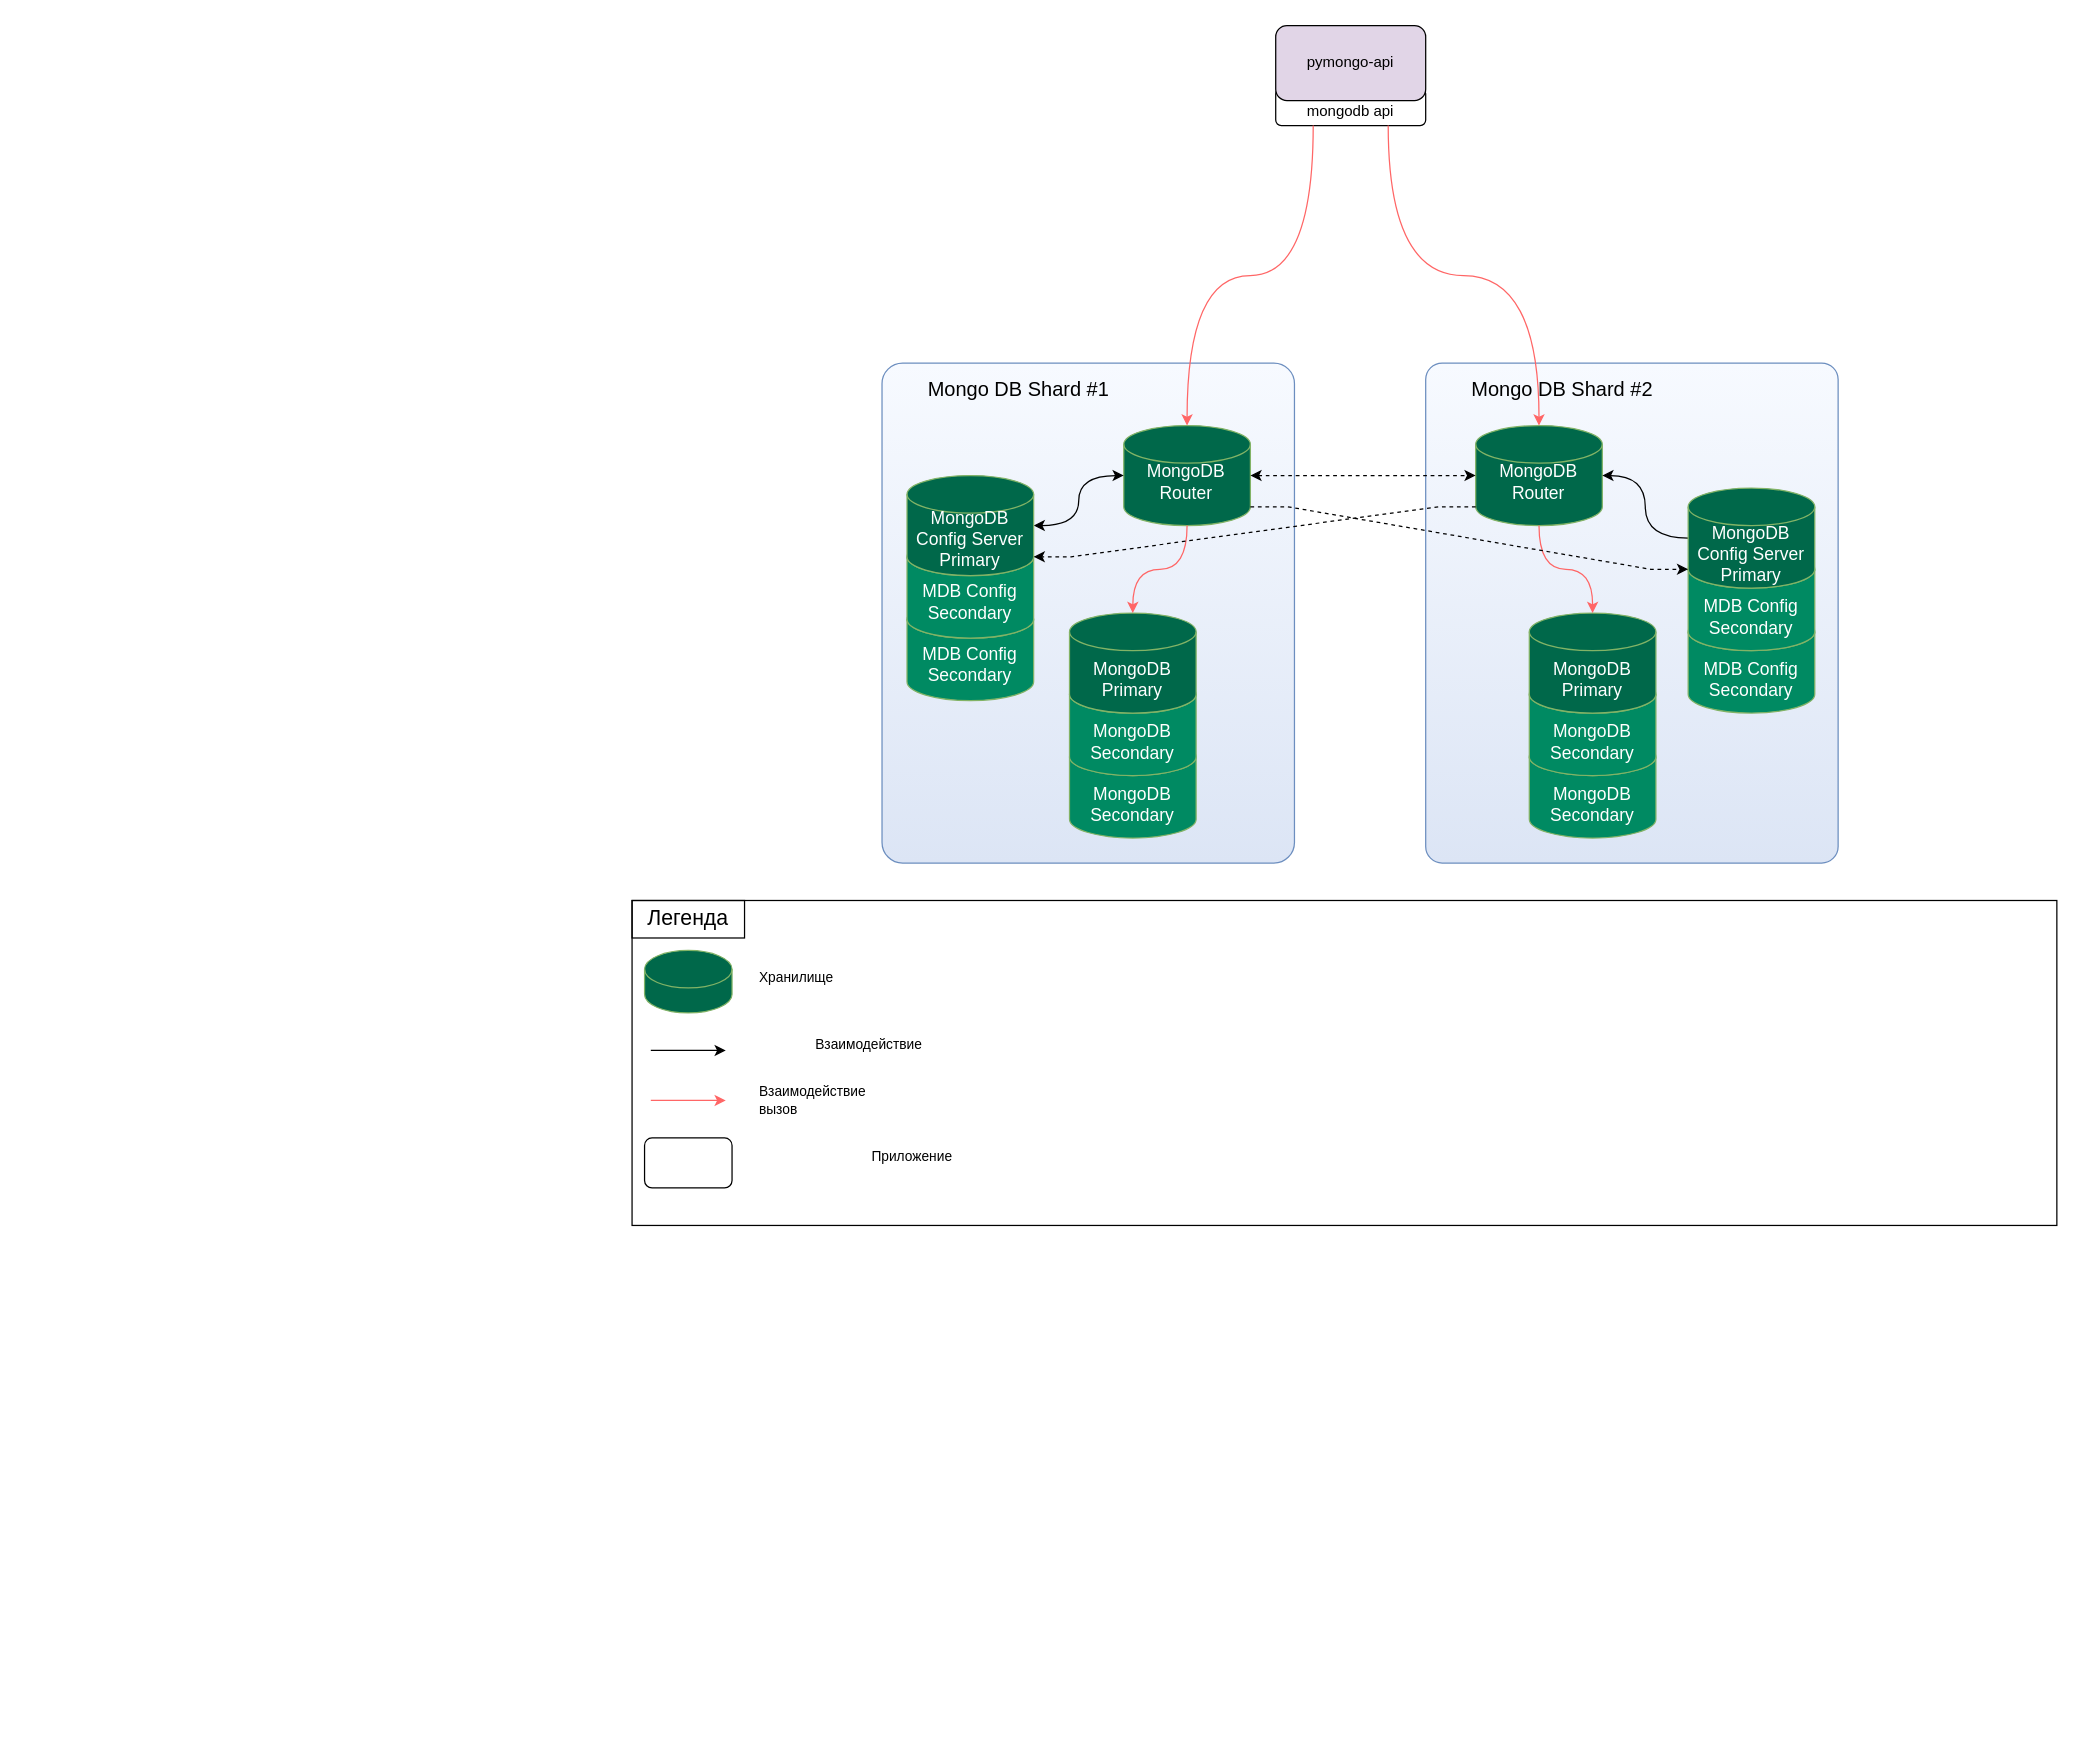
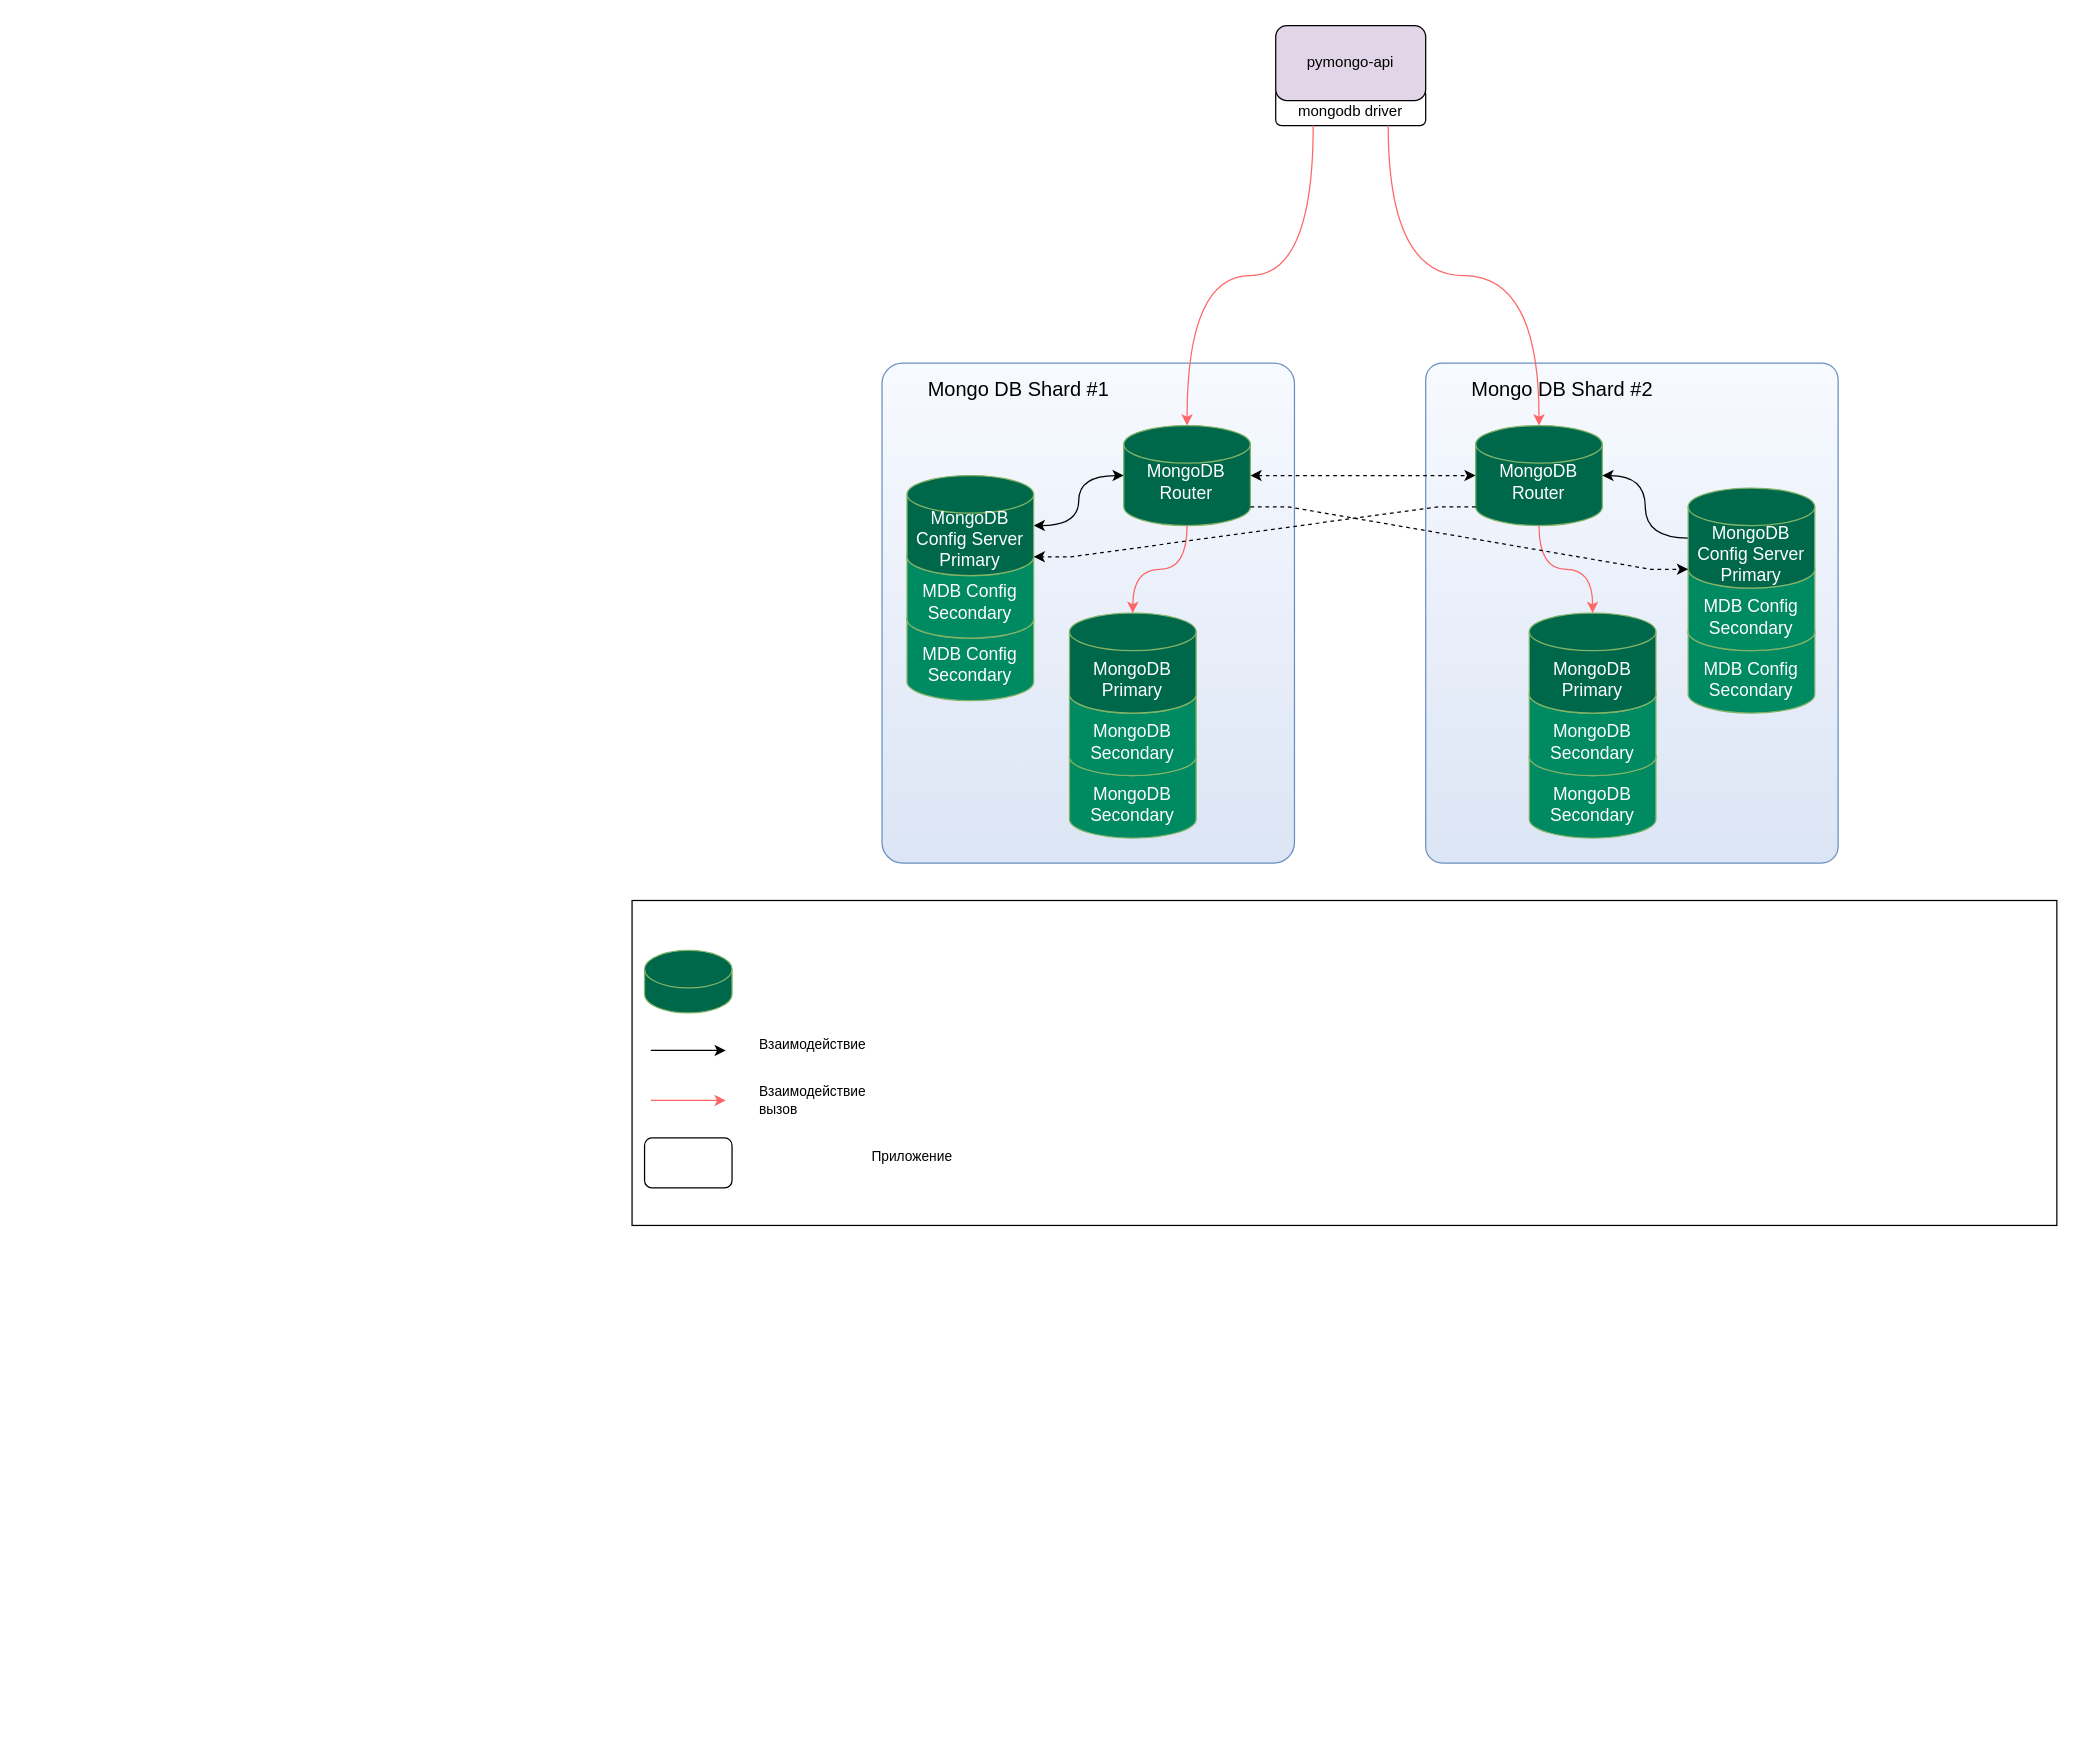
node "mongodb api": label "mongodb api" -> "mongodb driver"
node "Легенда": removed
node "Хранилище": removed
node "Взаимодействие": moved (876, 1044) -> (819, 1044)
